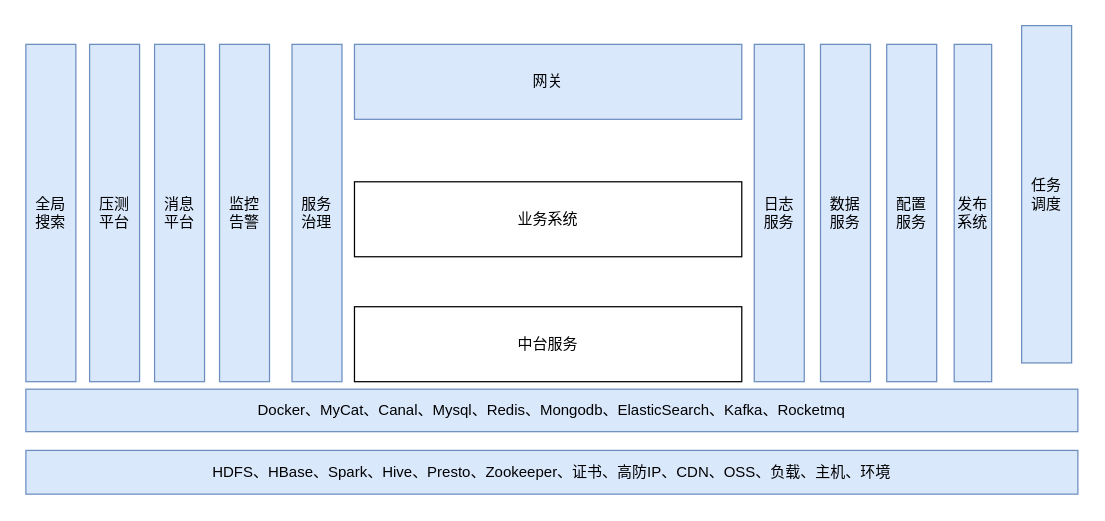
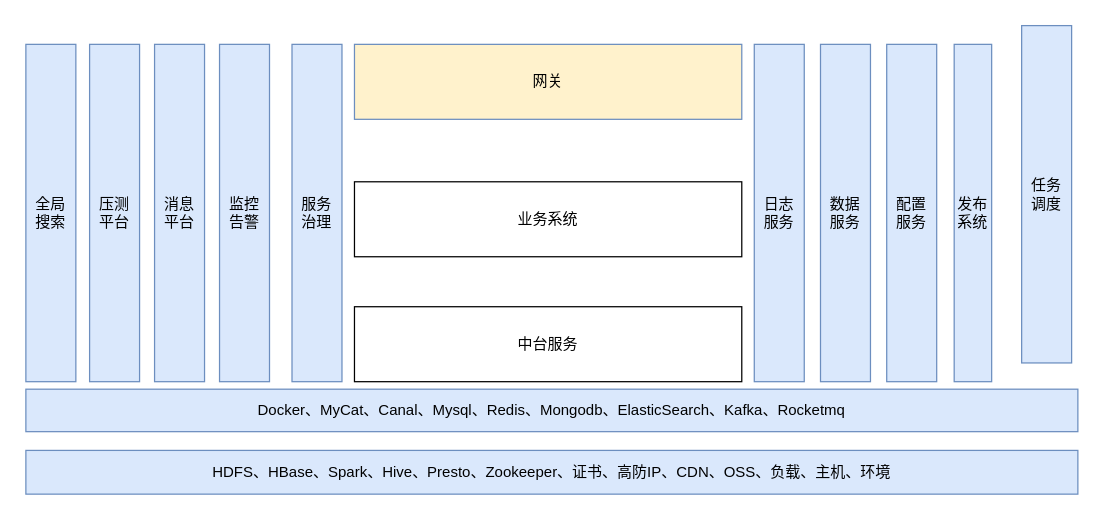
node "网关": fillcolor #dae8fc -> #fff2cc
